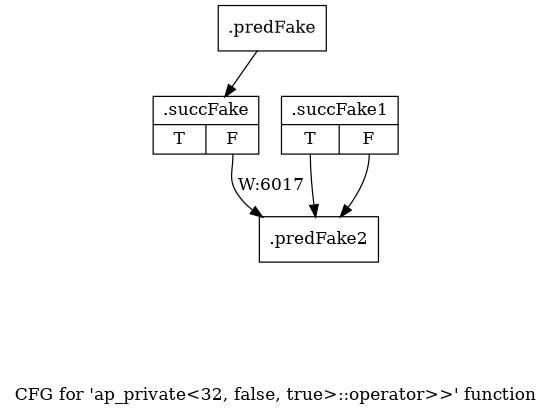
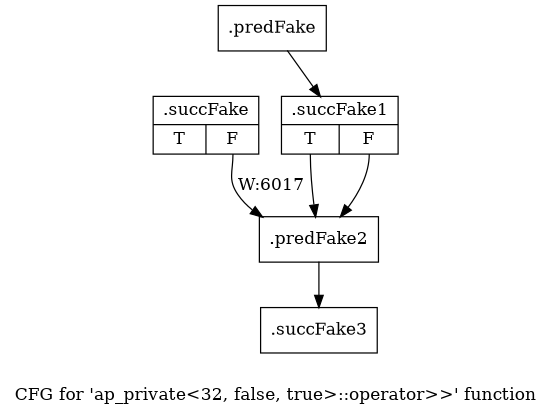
edge ".predFake" -> ".succFake": now ".predFake" -> ".succFake1"
node ".succFake3": added
